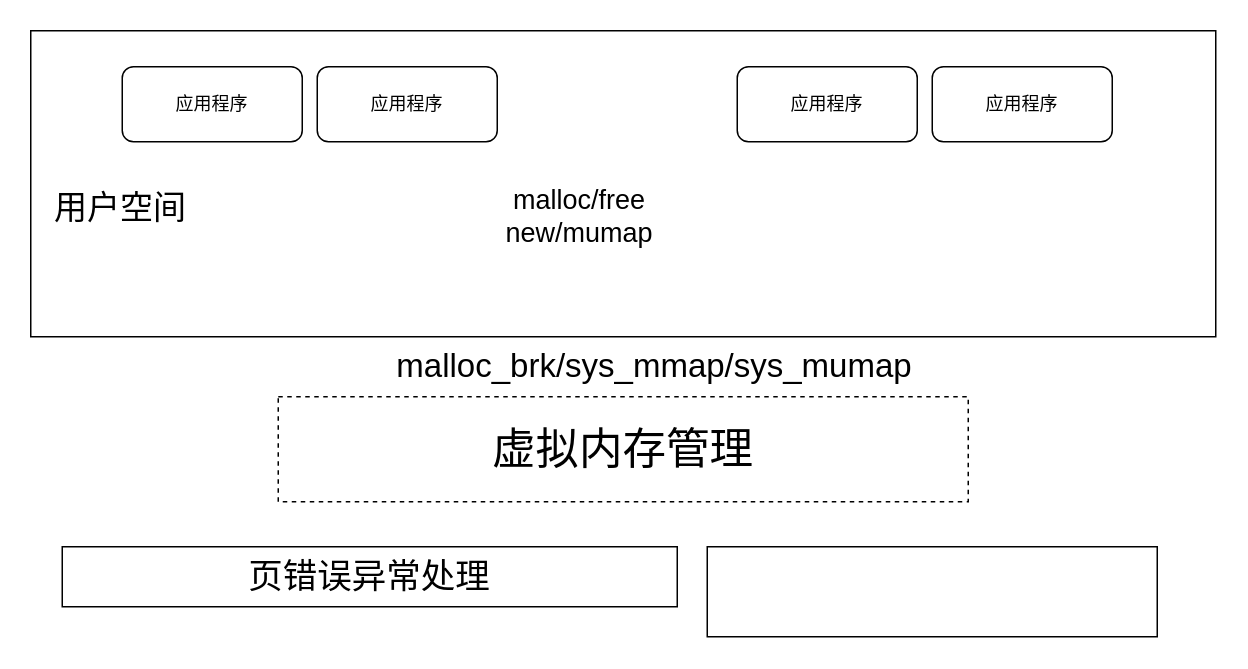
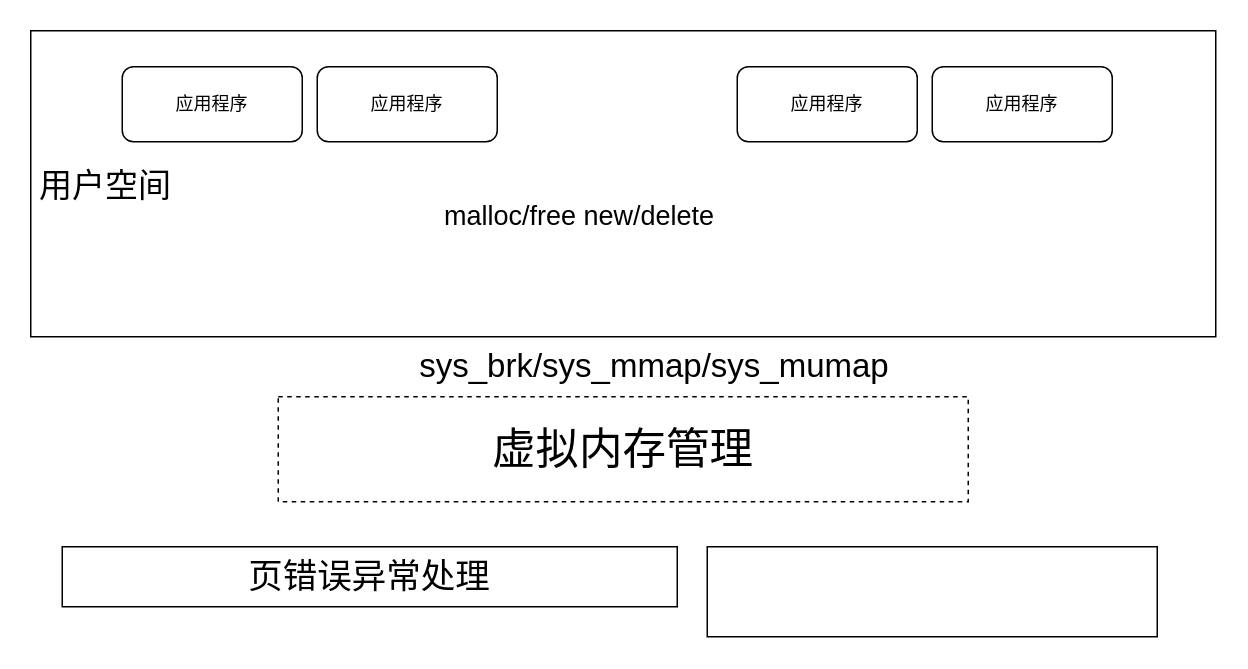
node "用户空间": moved (121, 209) -> (106, 187)
node "malloc/free new/mumap": label "malloc/free new/mumap" -> "malloc/free new/delete"
node "malloc_brk/sys_mmap/sys_mumap": label "malloc_brk/sys_mmap/sys_mumap" -> "sys_brk/sys_mmap/sys_mumap"
